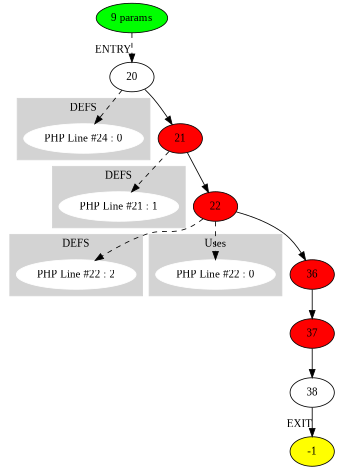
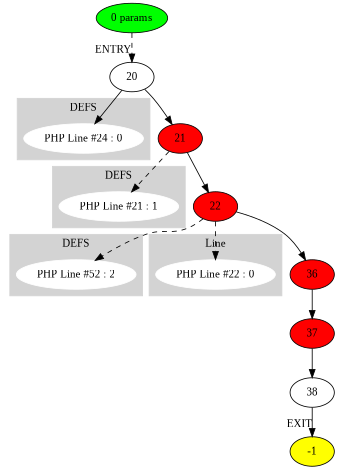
node "9 params": label "9 params" -> "0 params"
edge "20" -> "PHP Line #24 : 0": style dashed -> solid
cluster "Uses": label "Uses" -> "Line"
node "PHP Line #22 : 2": label "PHP Line #22 : 2" -> "PHP Line #52 : 2"
